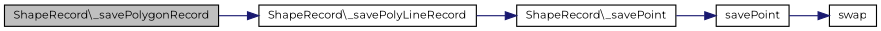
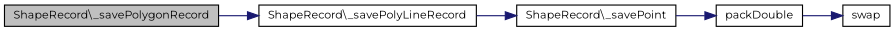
node "savePoint": label "savePoint" -> "packDouble"
